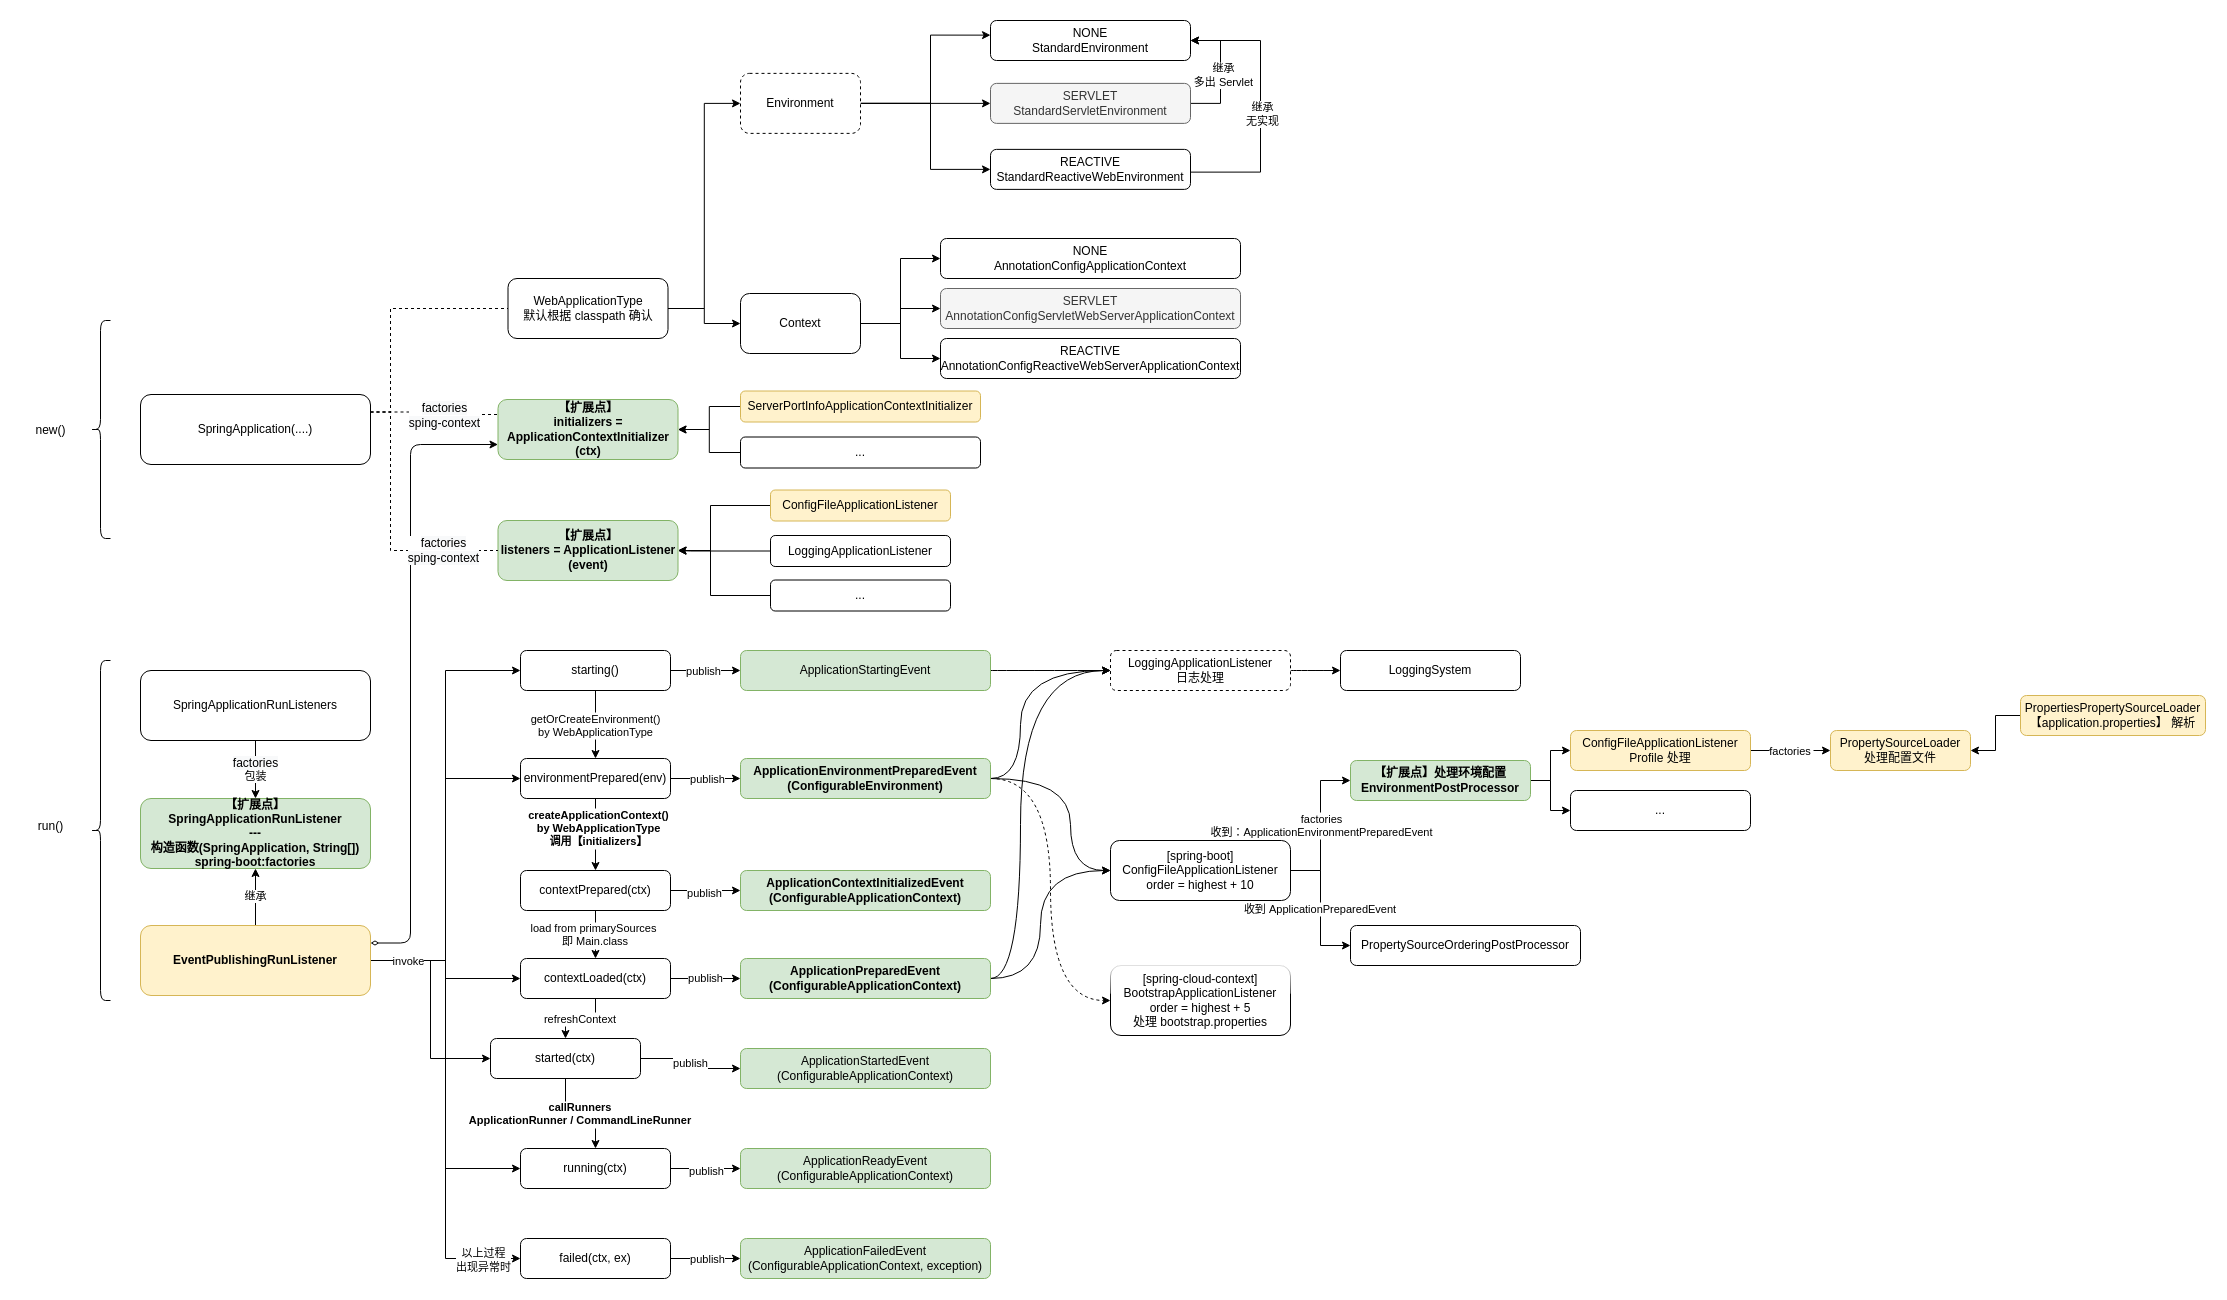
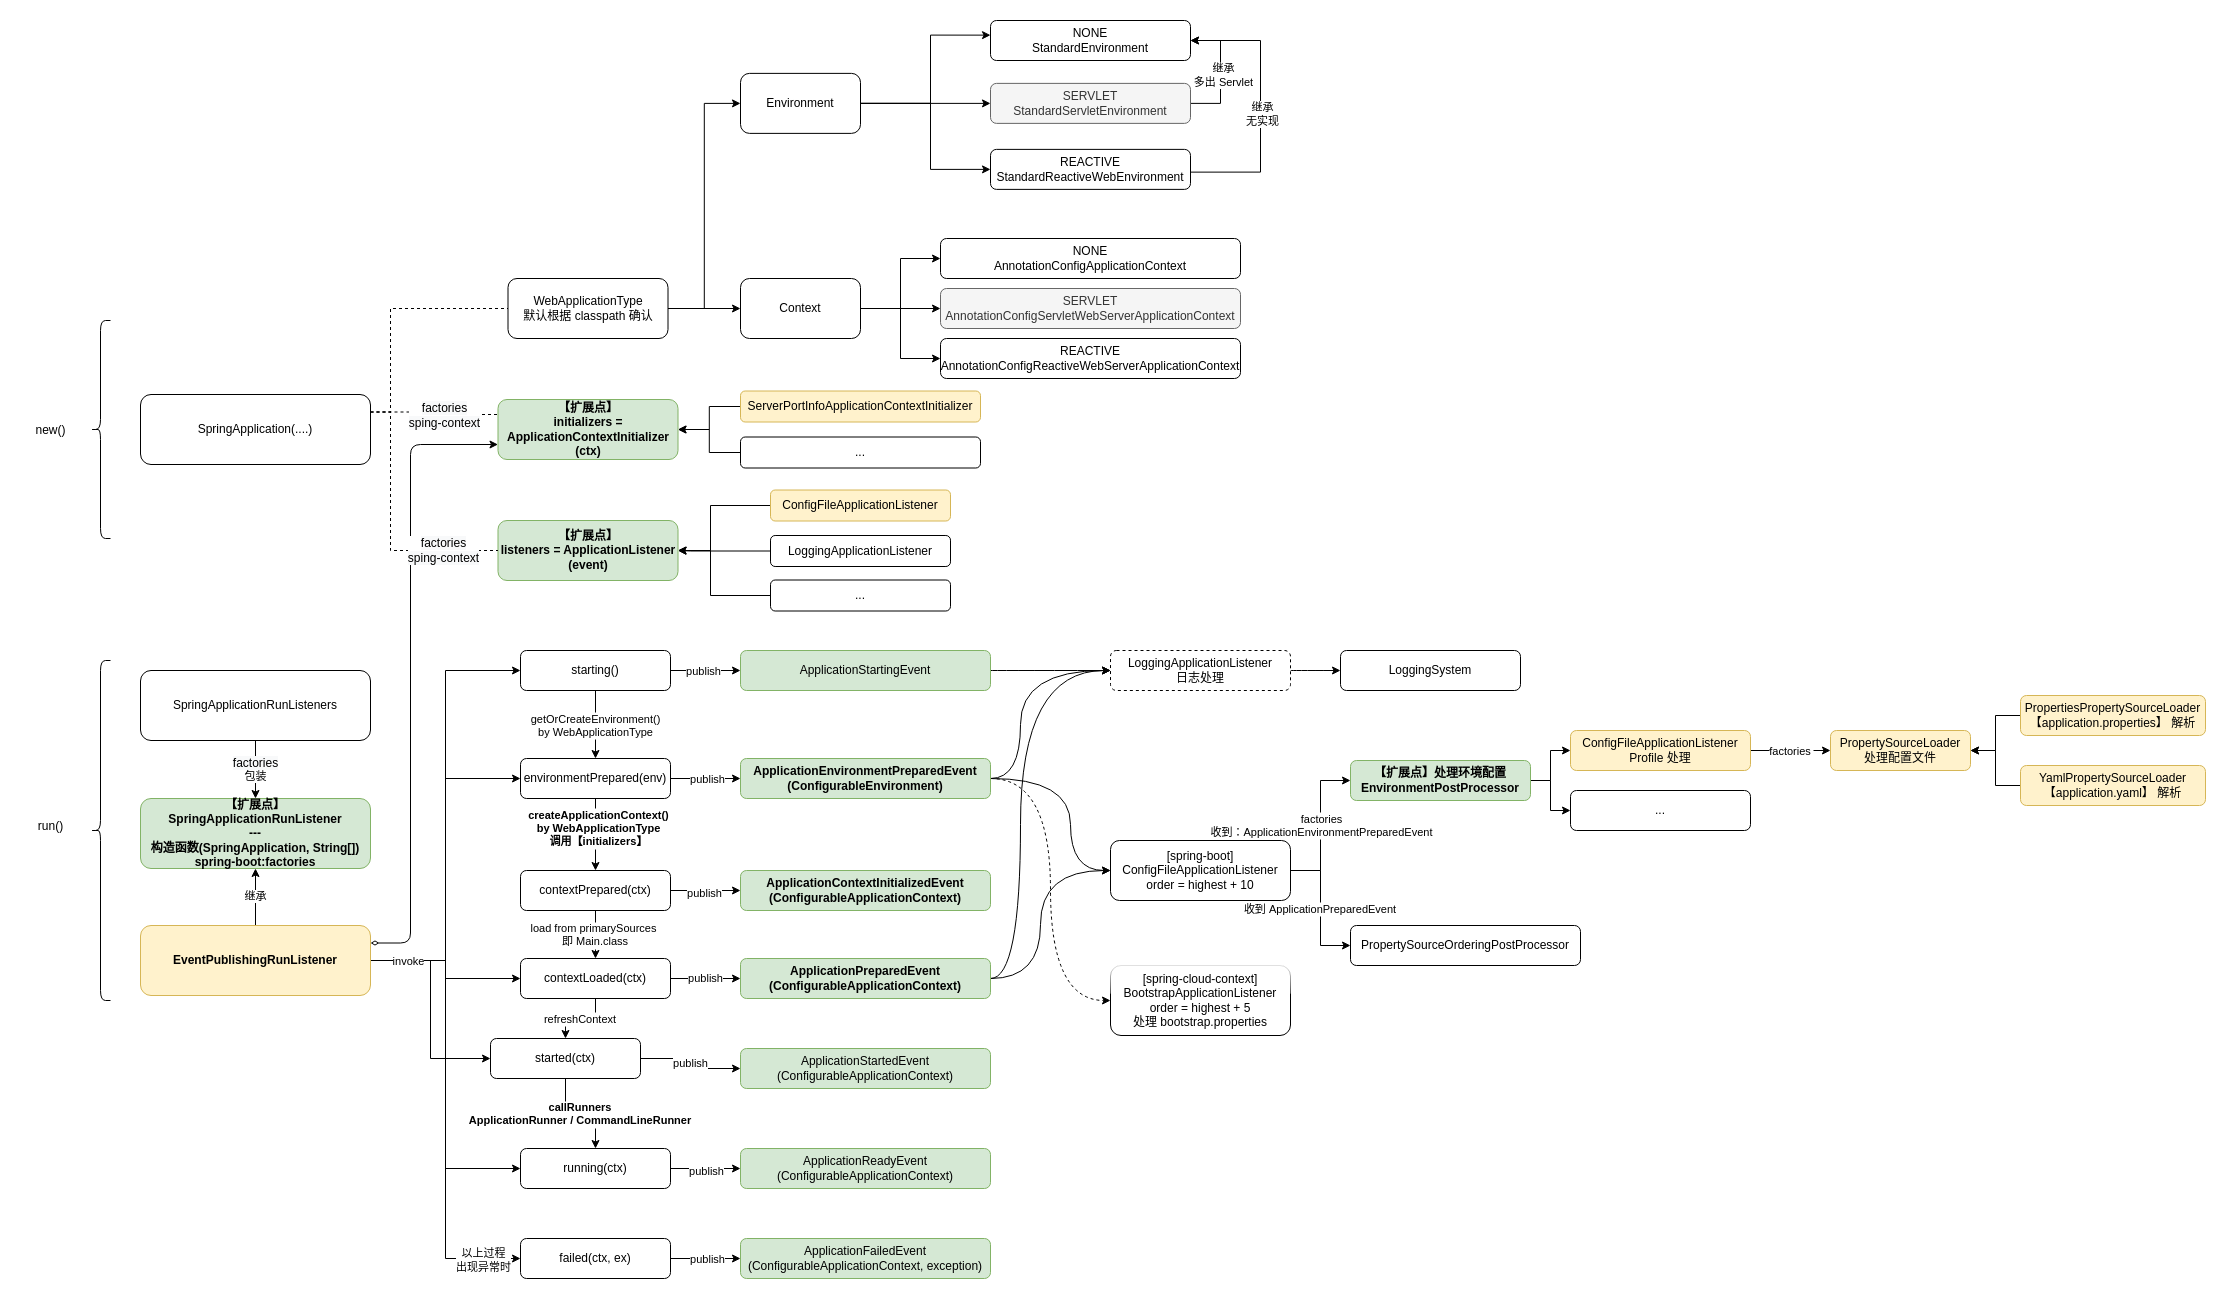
node "Environment": style dashed -> solid
node "Context": moved (801, 324) -> (801, 309)
edge "YamlPropertySourceLoader 【application.yaml】 解析" -> "PropertySourceLoader 处理配置文件": added
node "YamlPropertySourceLoader 【application.yaml】 解析": added
